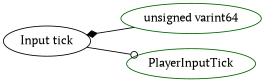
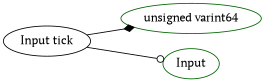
edge "unsigned varint64" -> "Input tick": reversed
node "PlayerInputTick": label "PlayerInputTick" -> "Input"
